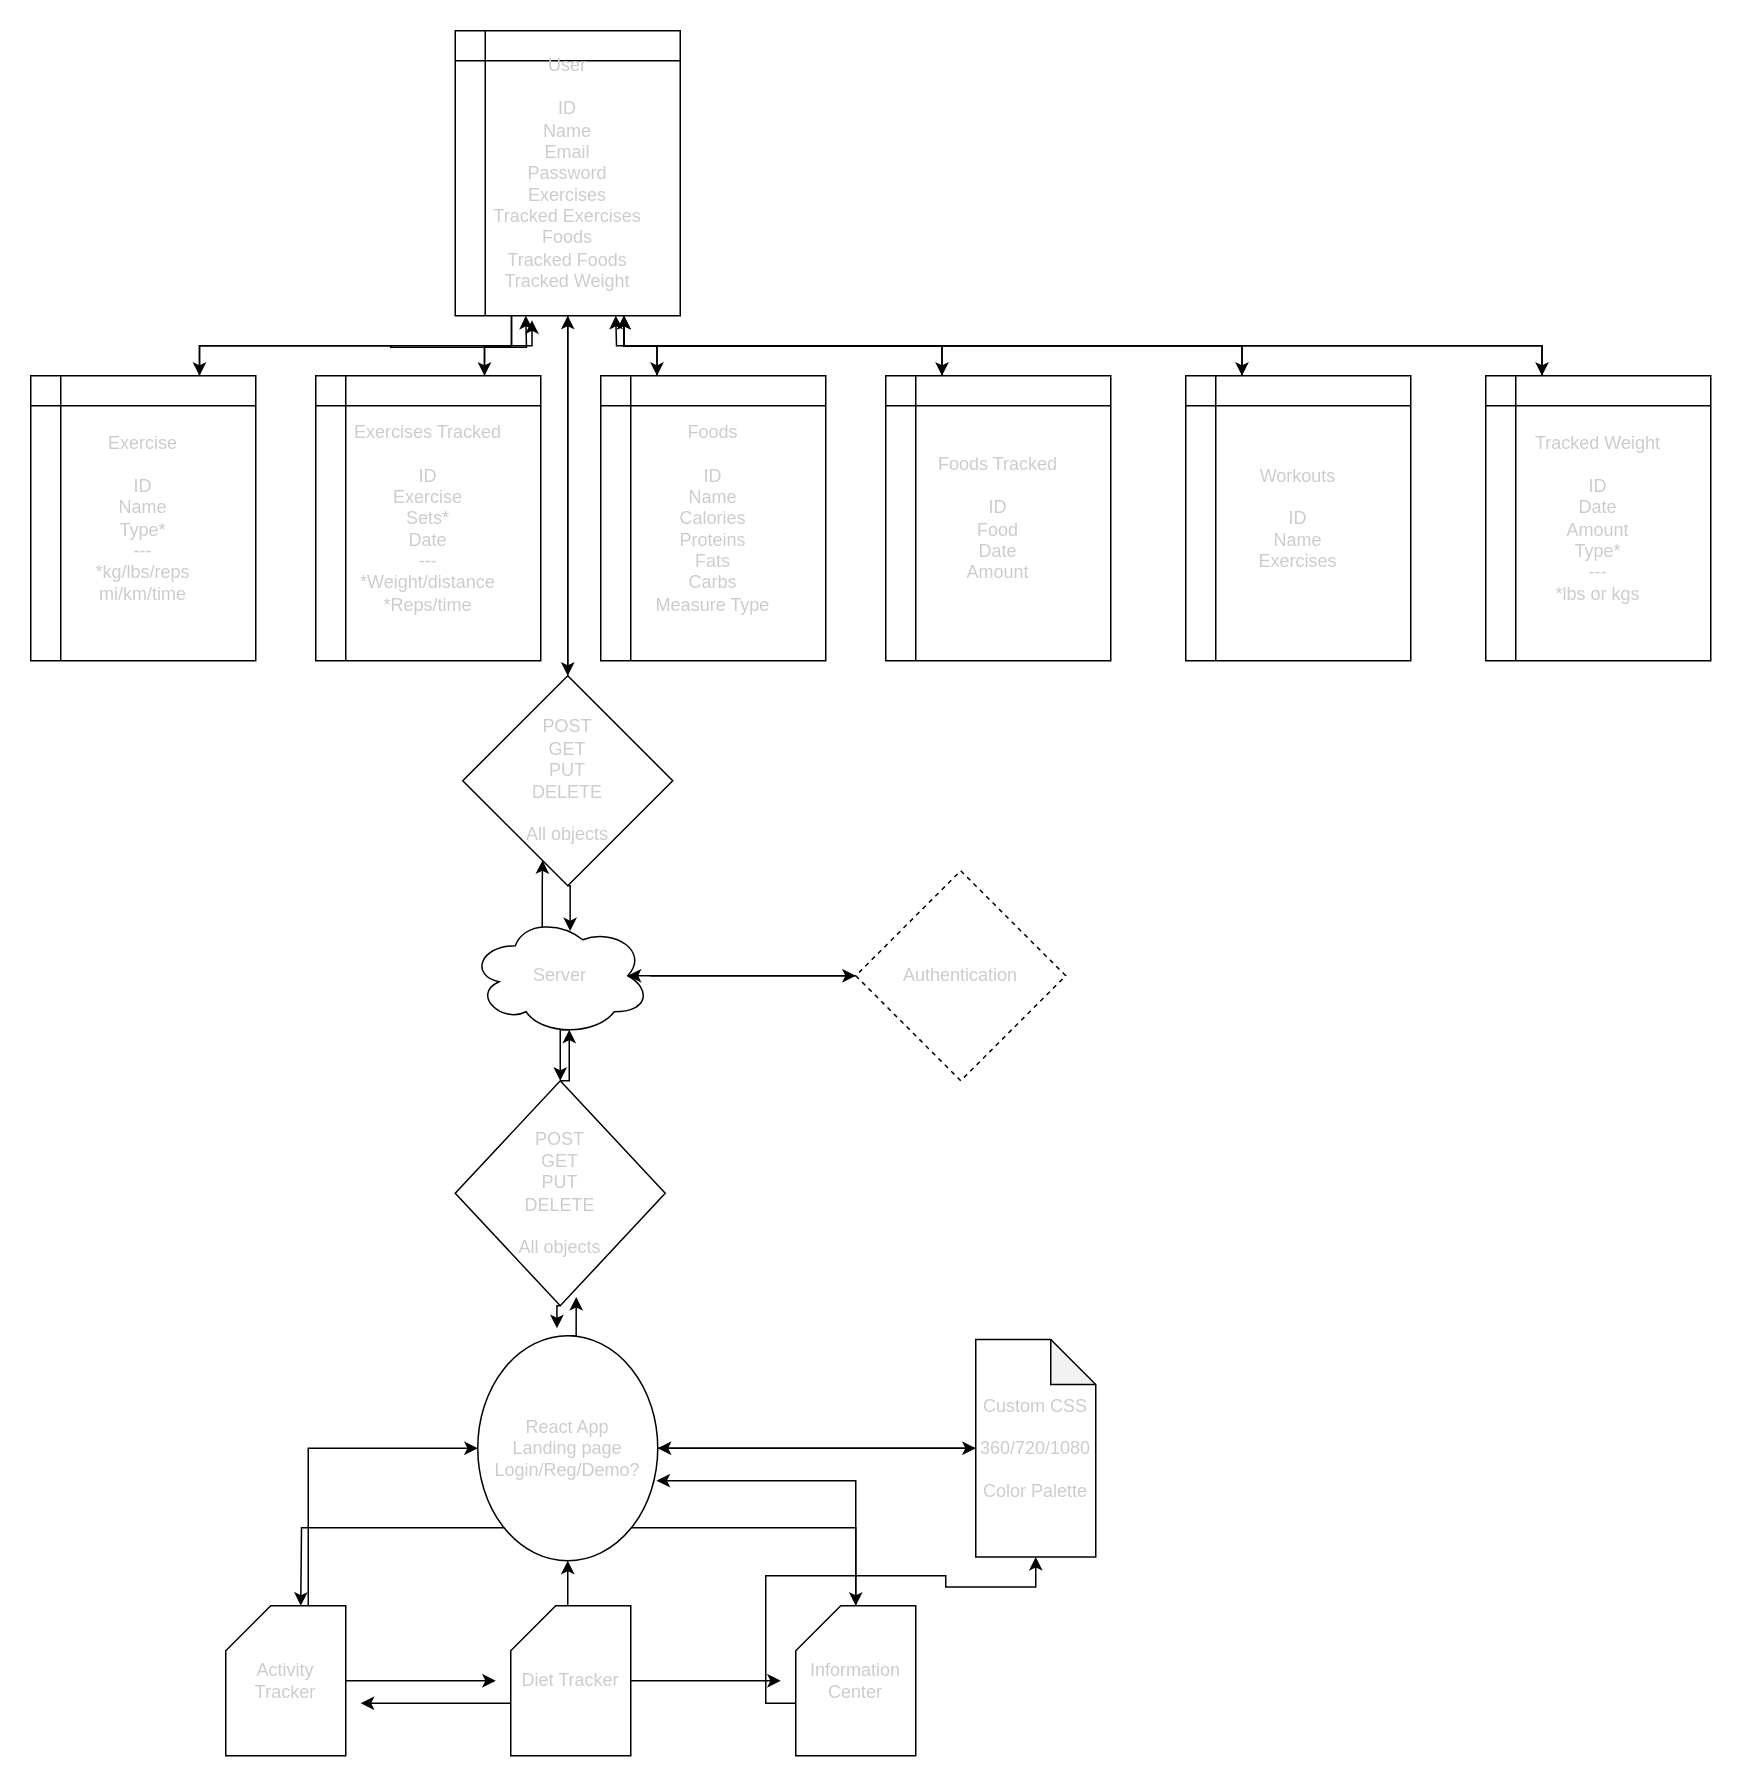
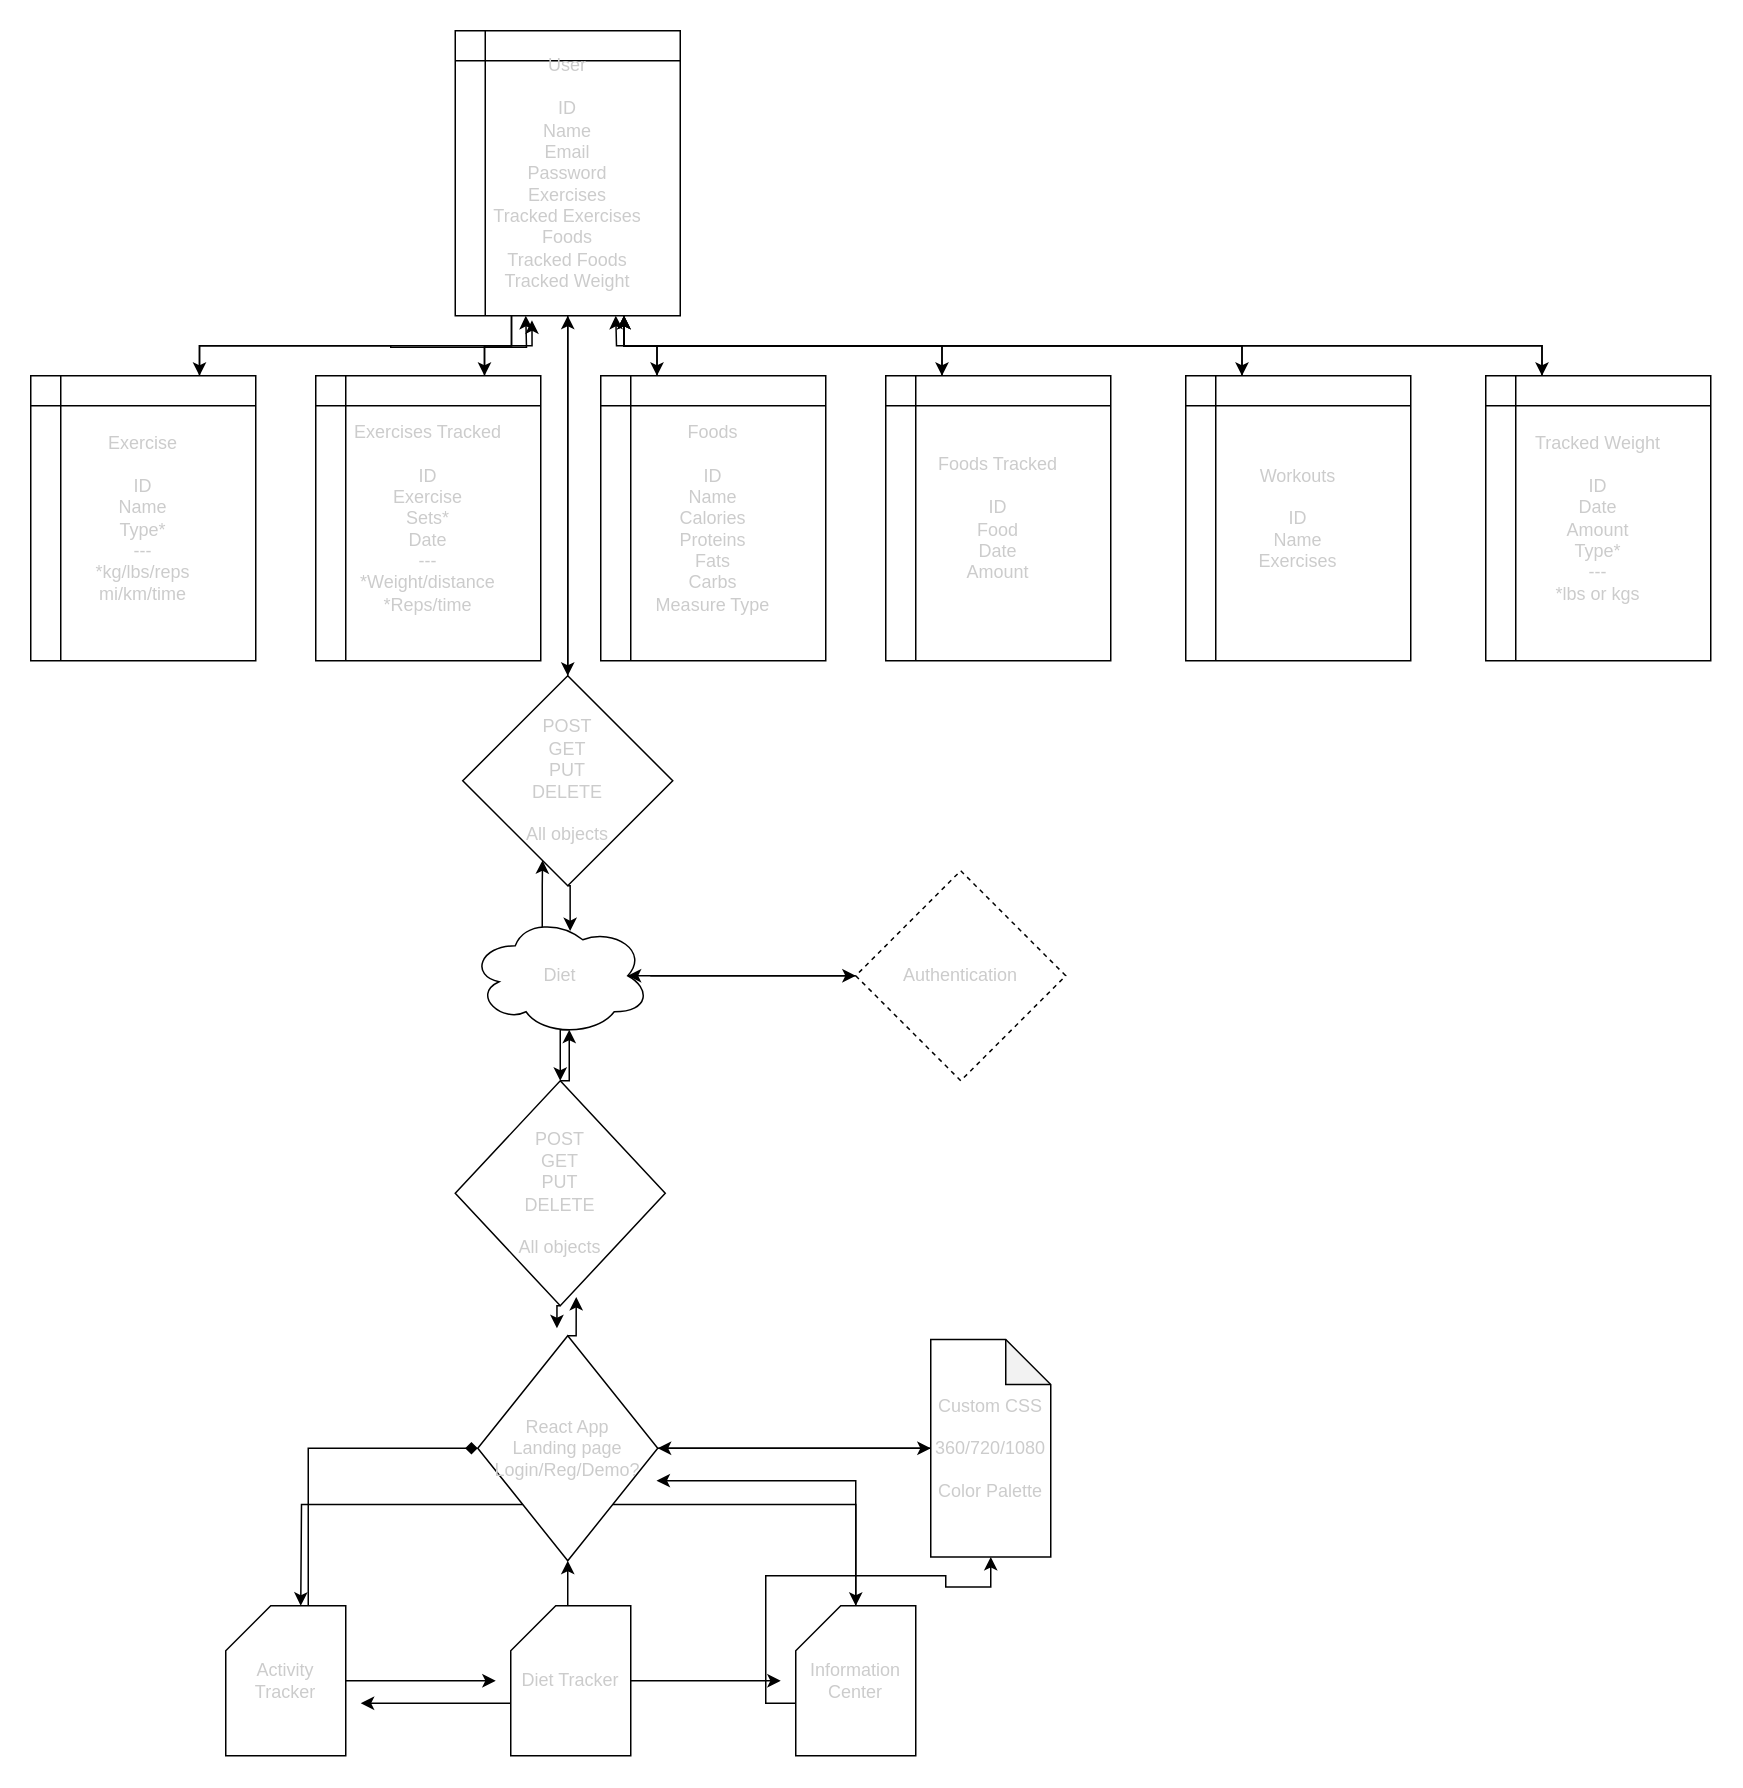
node "Server": label "Server" -> "Diet"
edge "Activity Tracker" -> "React App Landing page Login/Reg/Demo?": arrowhead classic -> diamond
node "React App Landing page Login/Reg/Demo?": shape ellipse -> diamond
node "Custom CSS 360/720/1080 Color Palette": moved (1036, 1448) -> (991, 1448)
